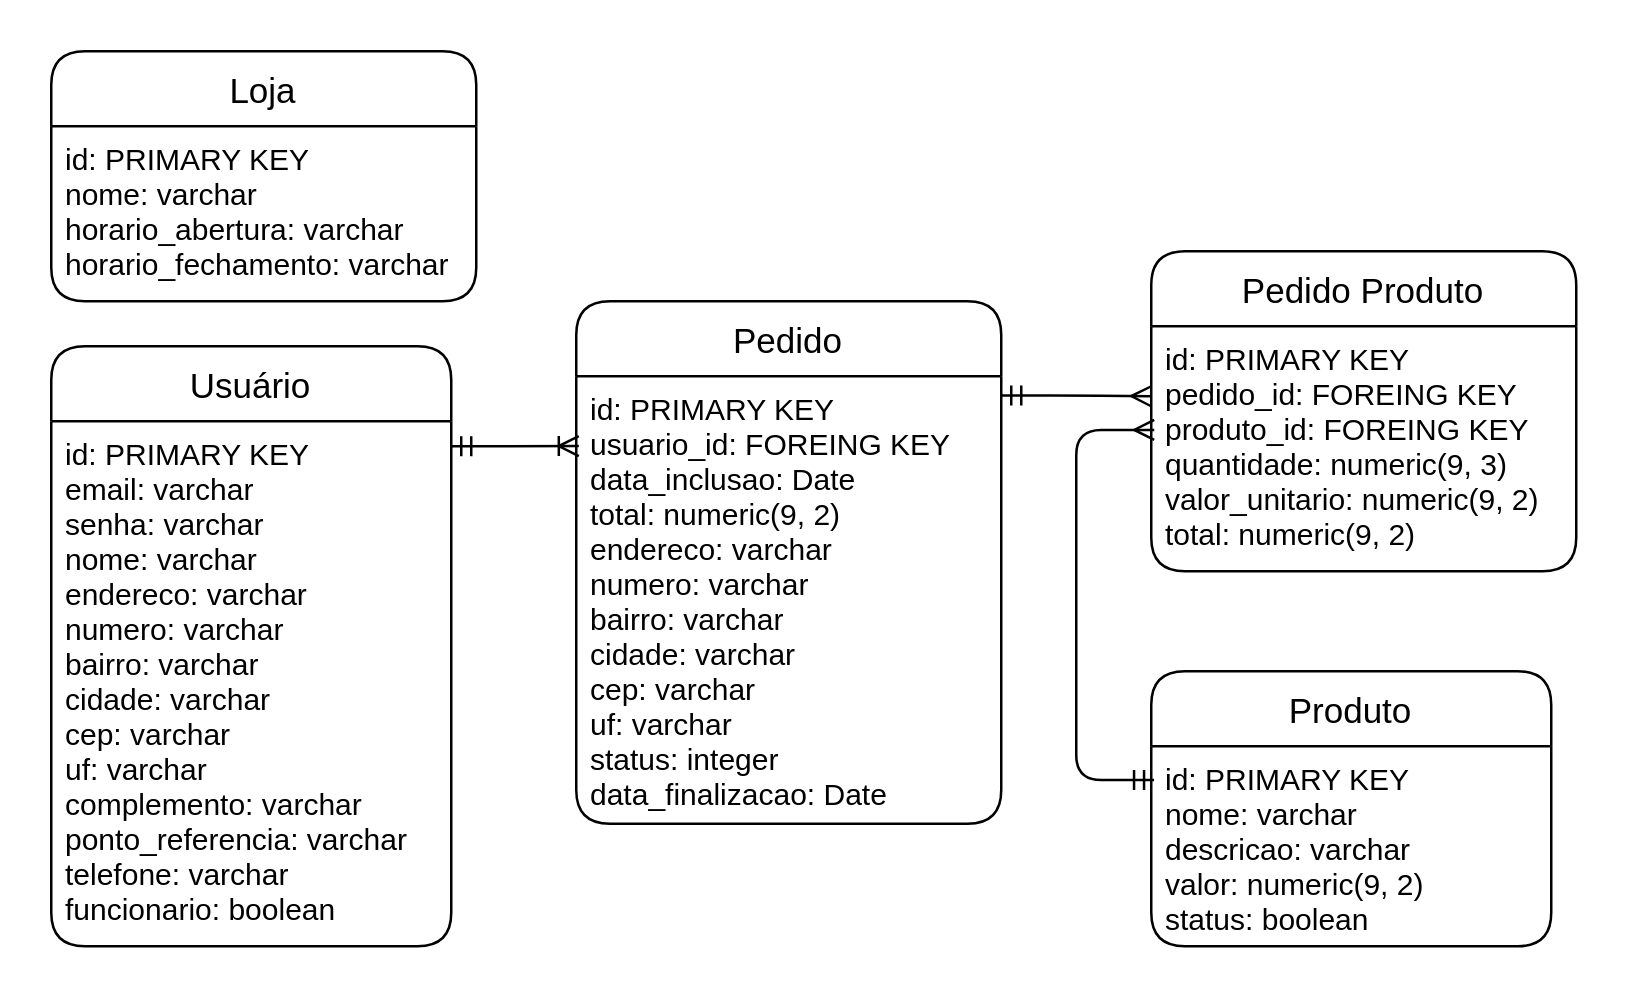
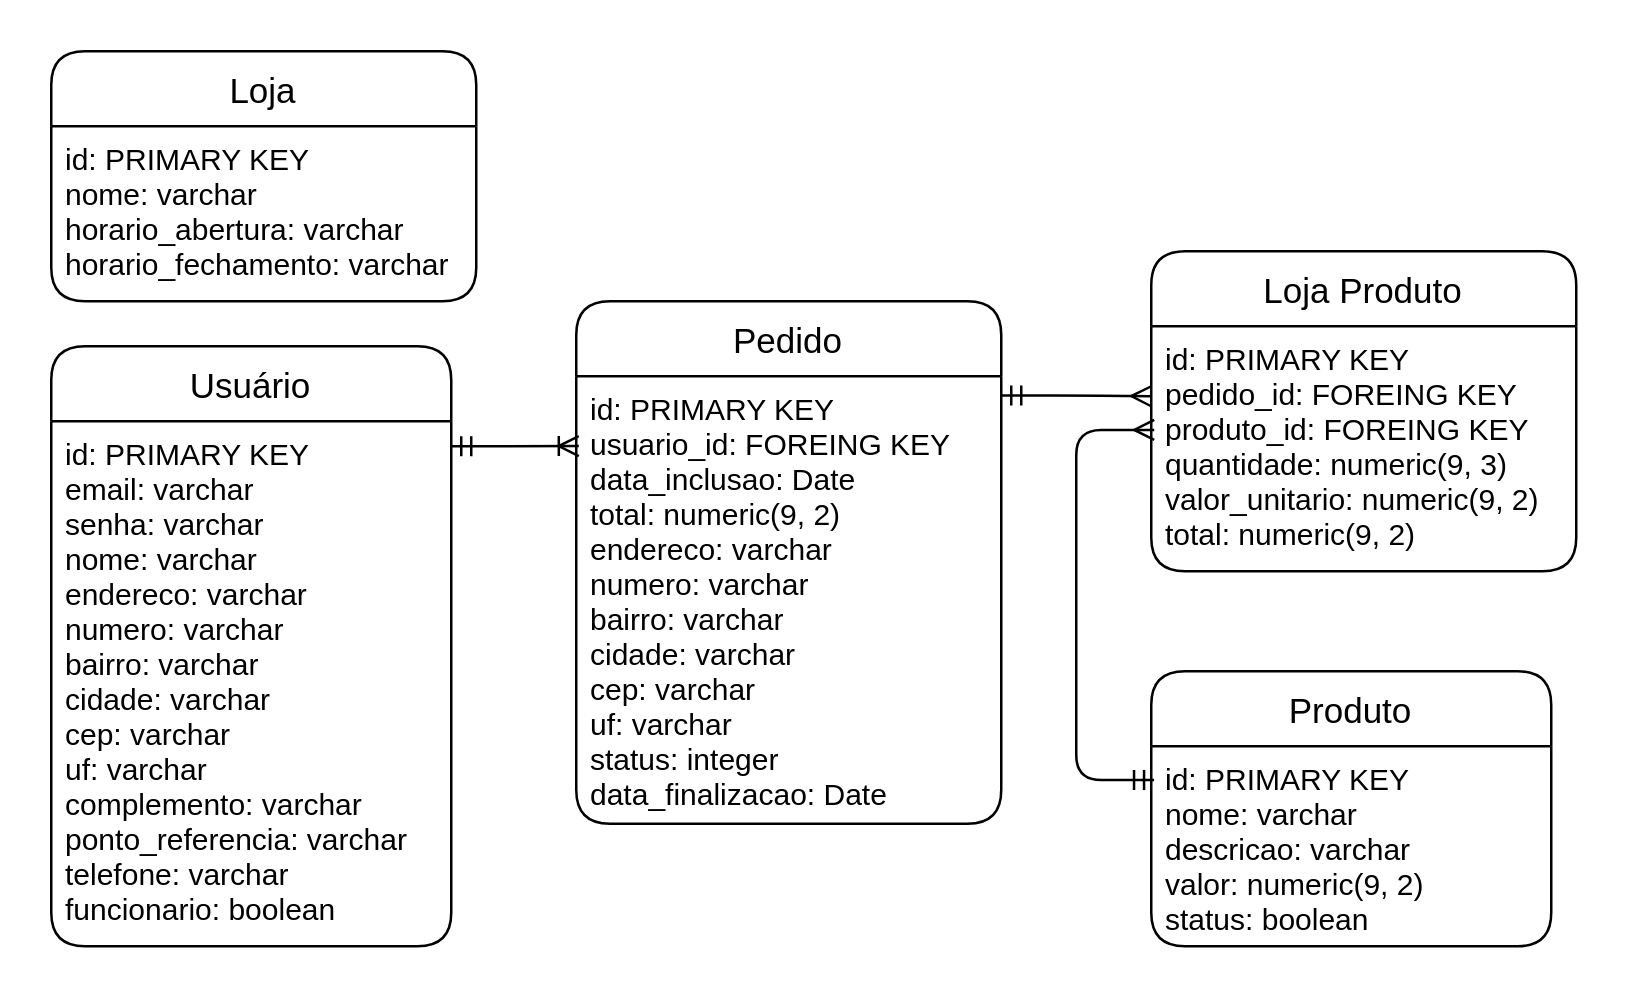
node "Pedido Produto": label "Pedido Produto" -> "Loja Produto"
